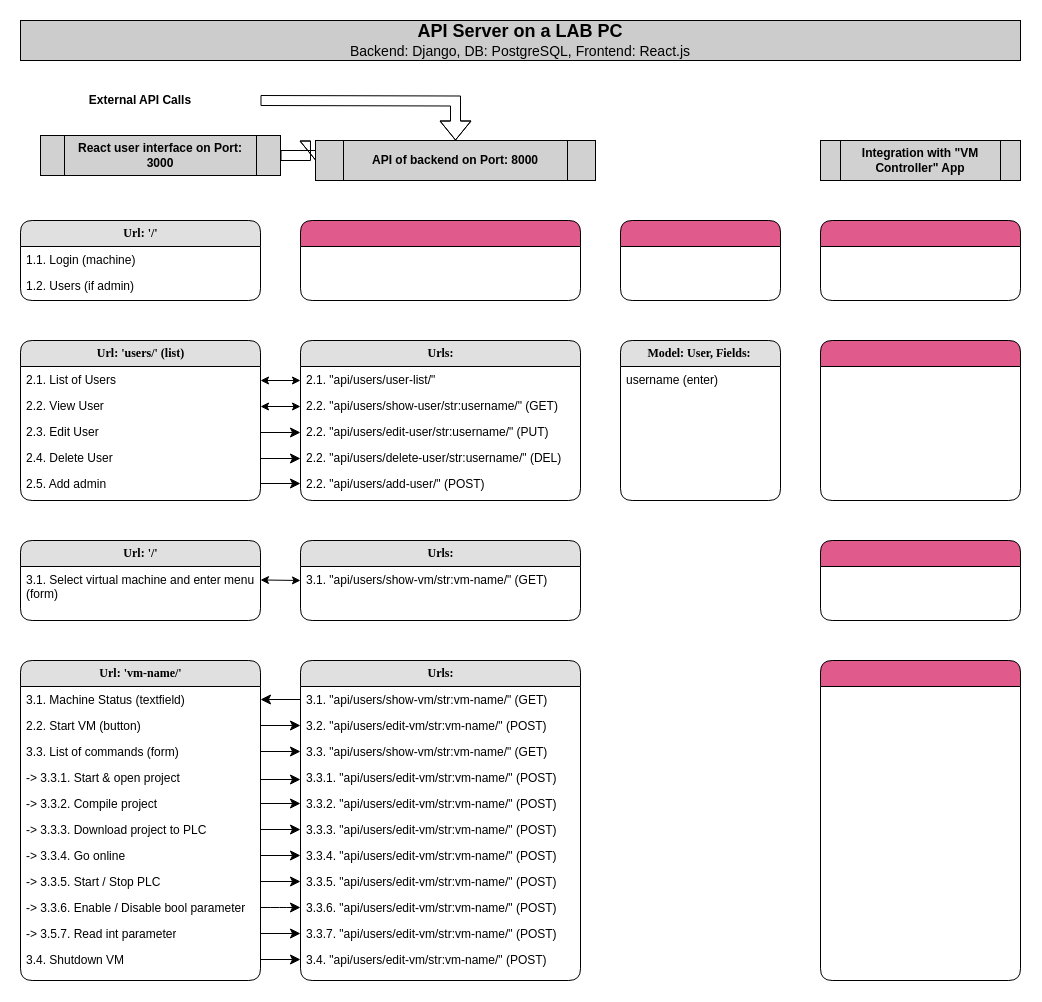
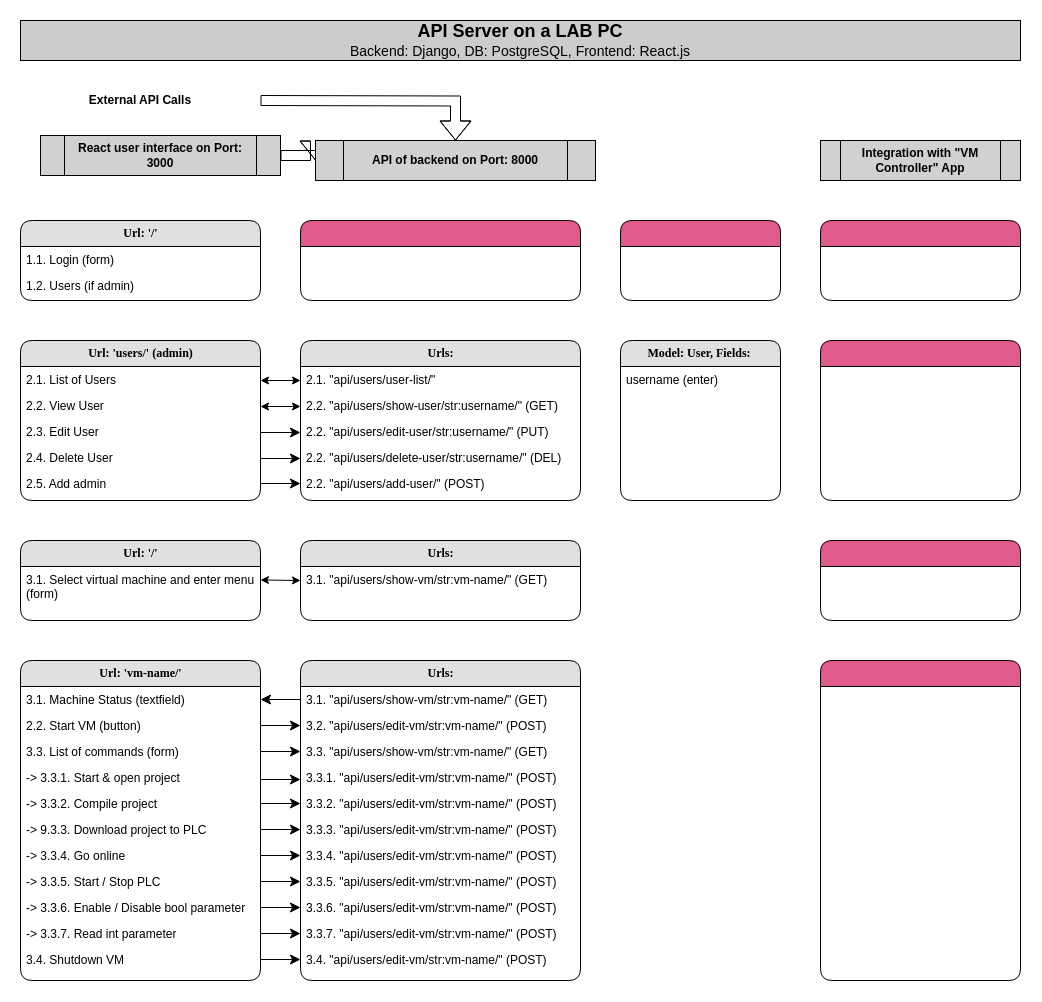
node "1.1. Login (machine)": label "1.1. Login (machine)" -> "1.1. Login (form)"
node "Url: 'users/' (list)": label "Url: 'users/' (list)" -> "Url: 'users/' (admin)"
node "-> 3.3.3. Download project to PLC": label "-> 3.3.3. Download project to PLC" -> "-> 9.3.3. Download project to PLC"
node "-> 3.5.7. Read int parameter": label "-> 3.5.7. Read int parameter" -> "-> 3.3.7. Read int parameter"
